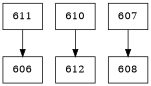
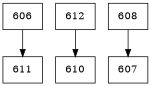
edge "611" -> "606": reversed
edge "610" -> "612": reversed
edge "607" -> "608": reversed
